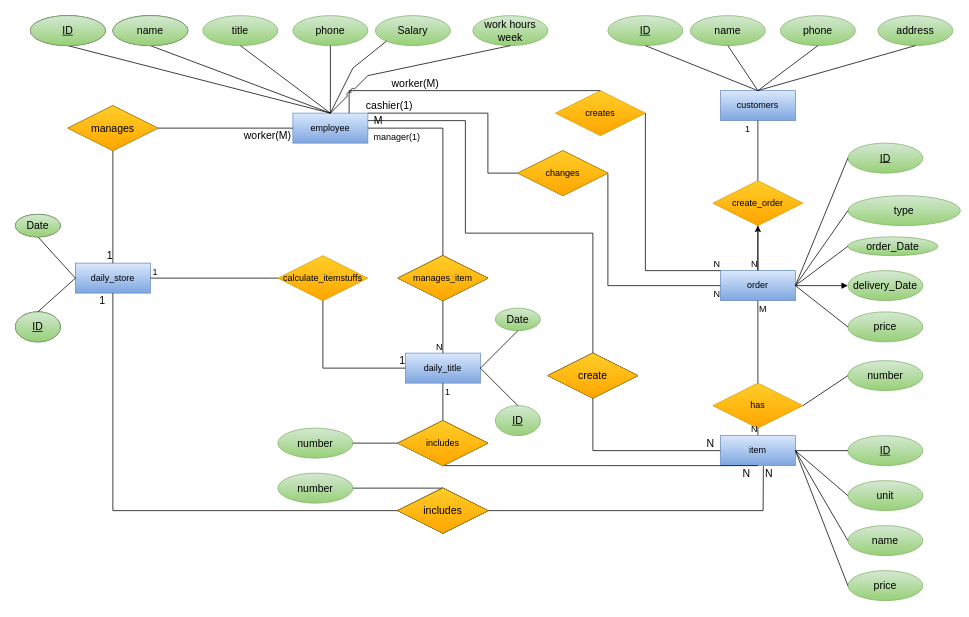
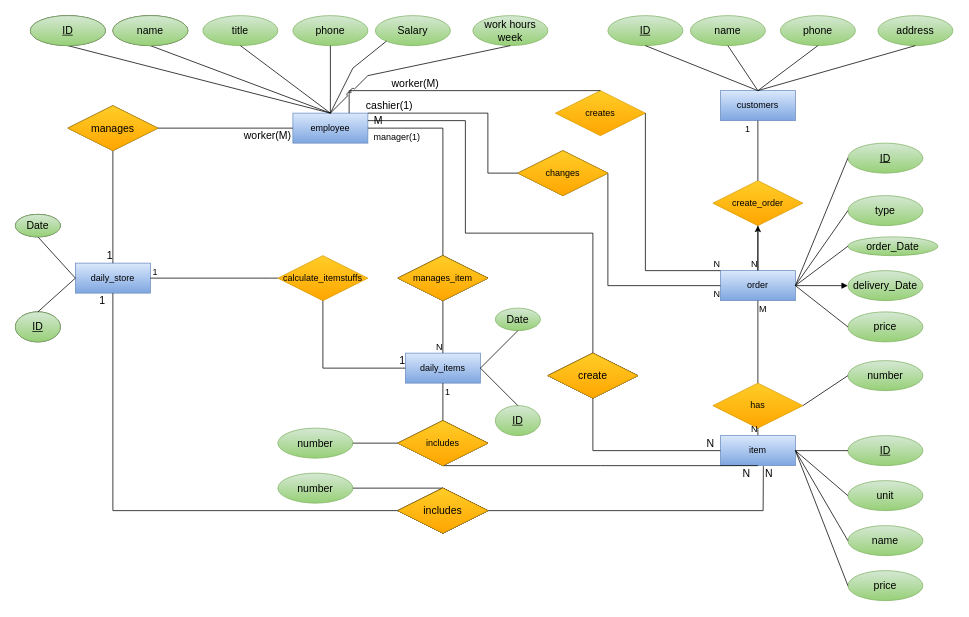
node "type": size 113x30 -> 75x30
node "daily_title": label "daily_title" -> "daily_items"
